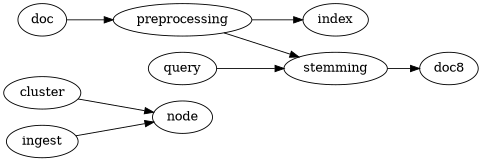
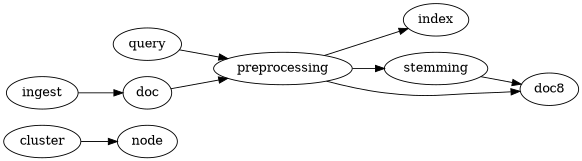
edge "query" -> "stemming": now "query" -> "preprocessing"
edge "preprocessing" -> "doc8": added
edge "ingest" -> "node": now "ingest" -> "doc"
